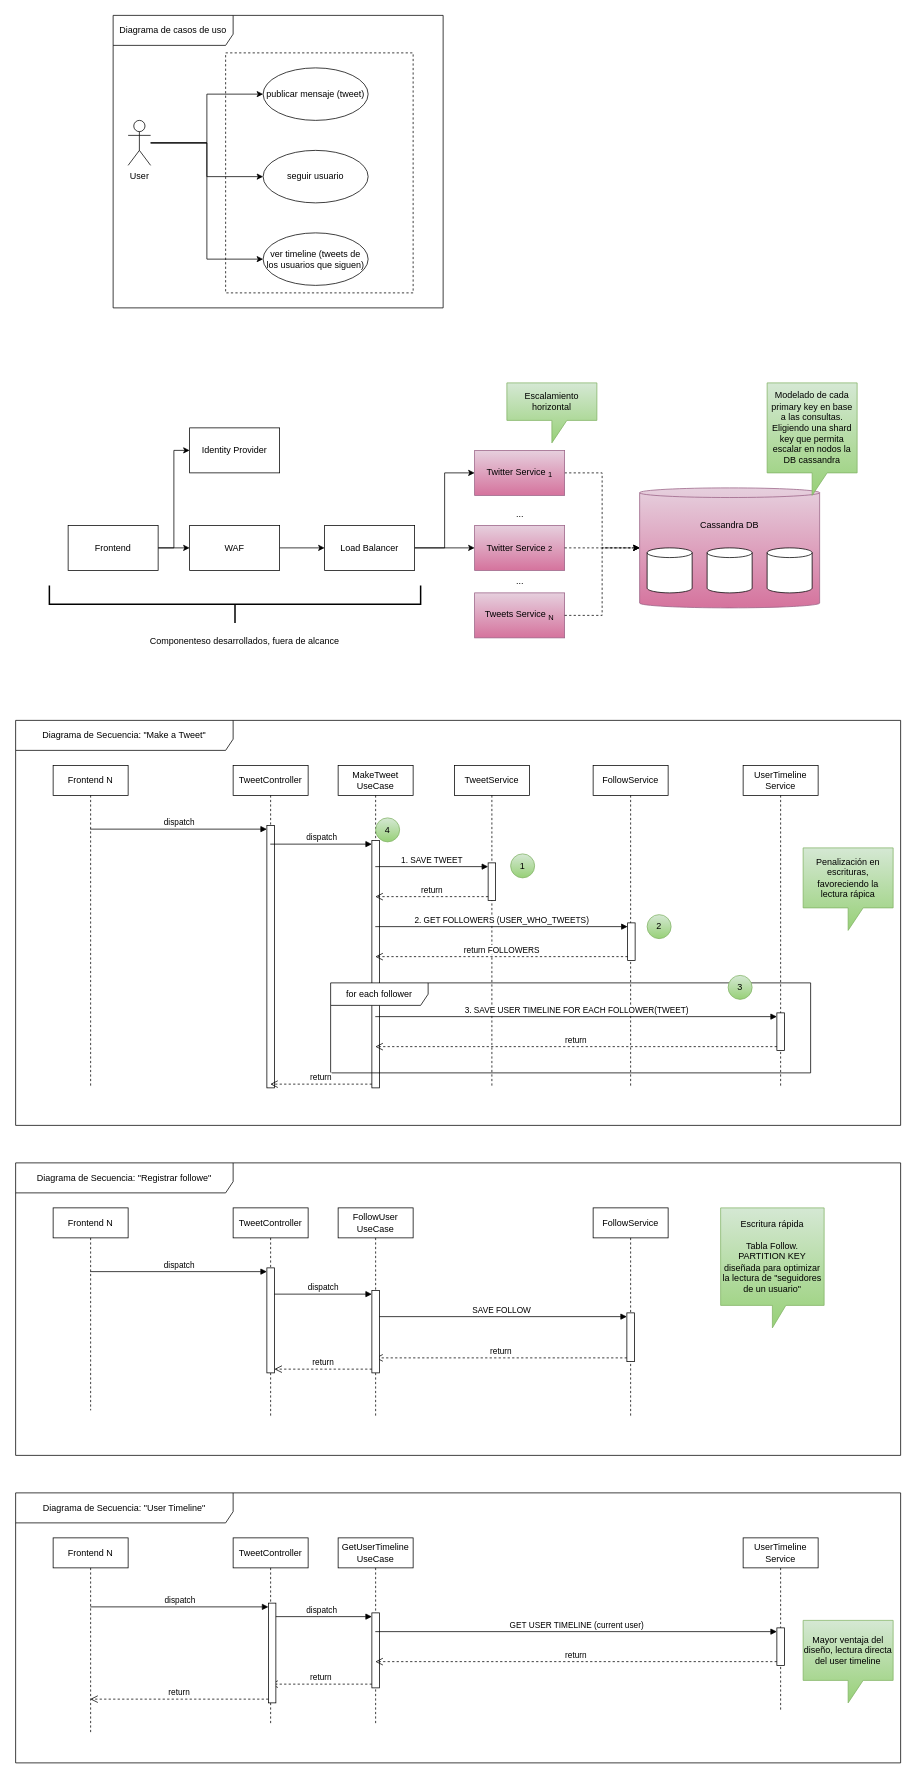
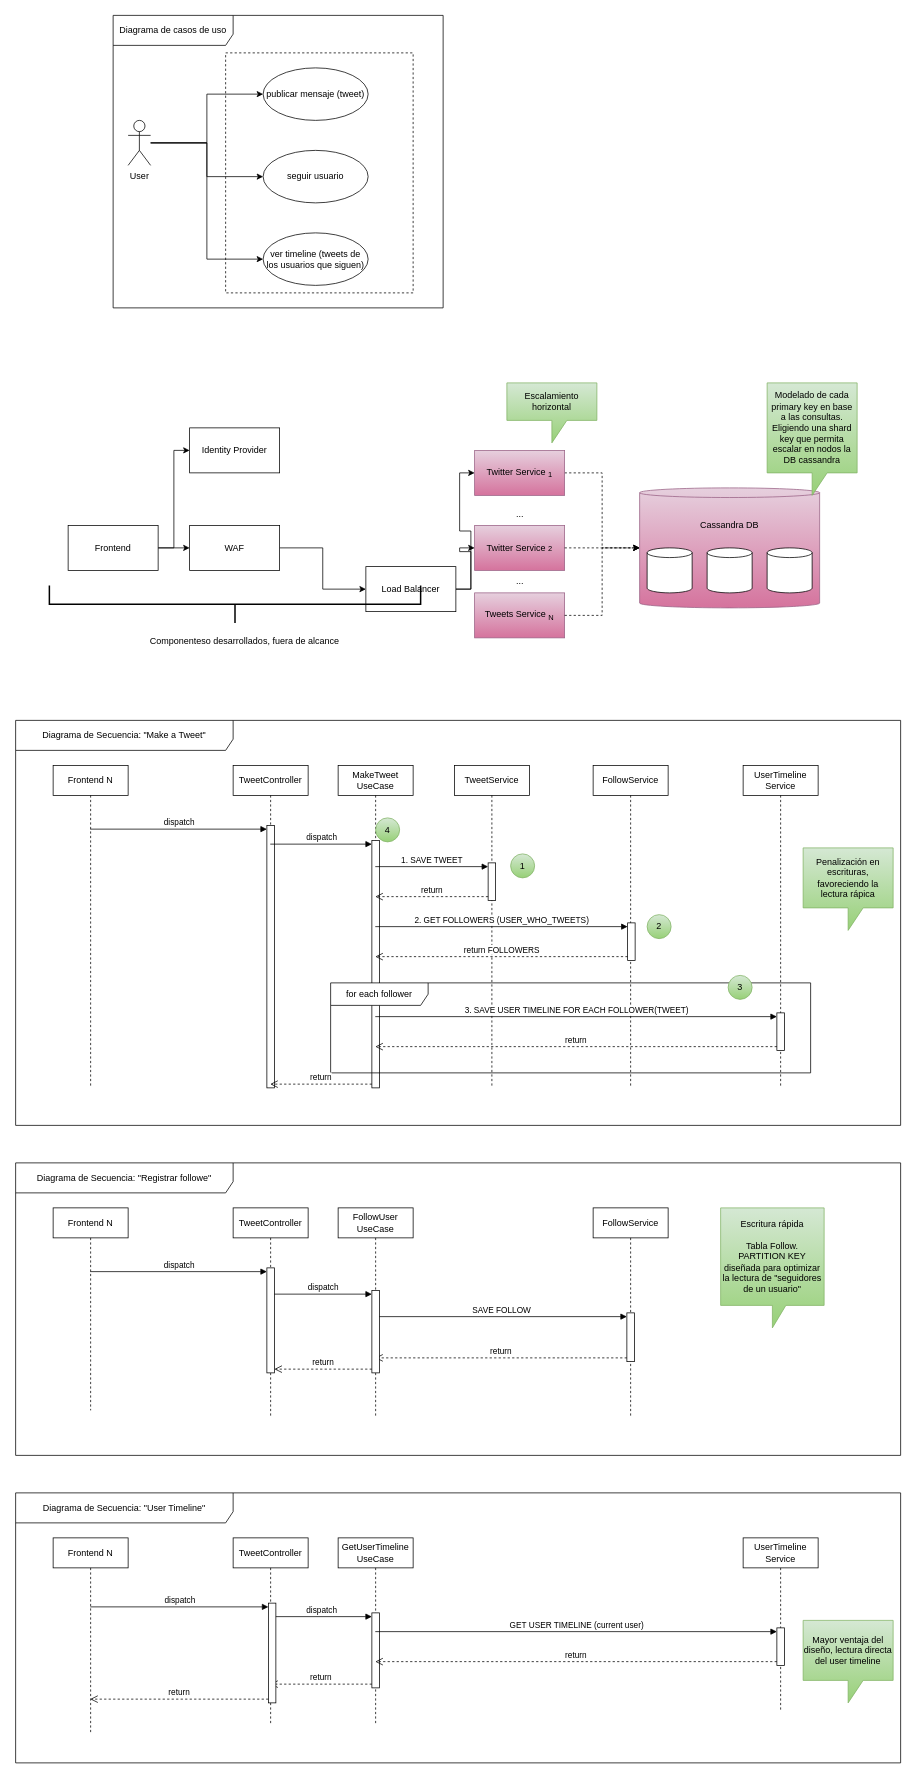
node "Load Balancer": moved (369, 548) -> (411, 589)
